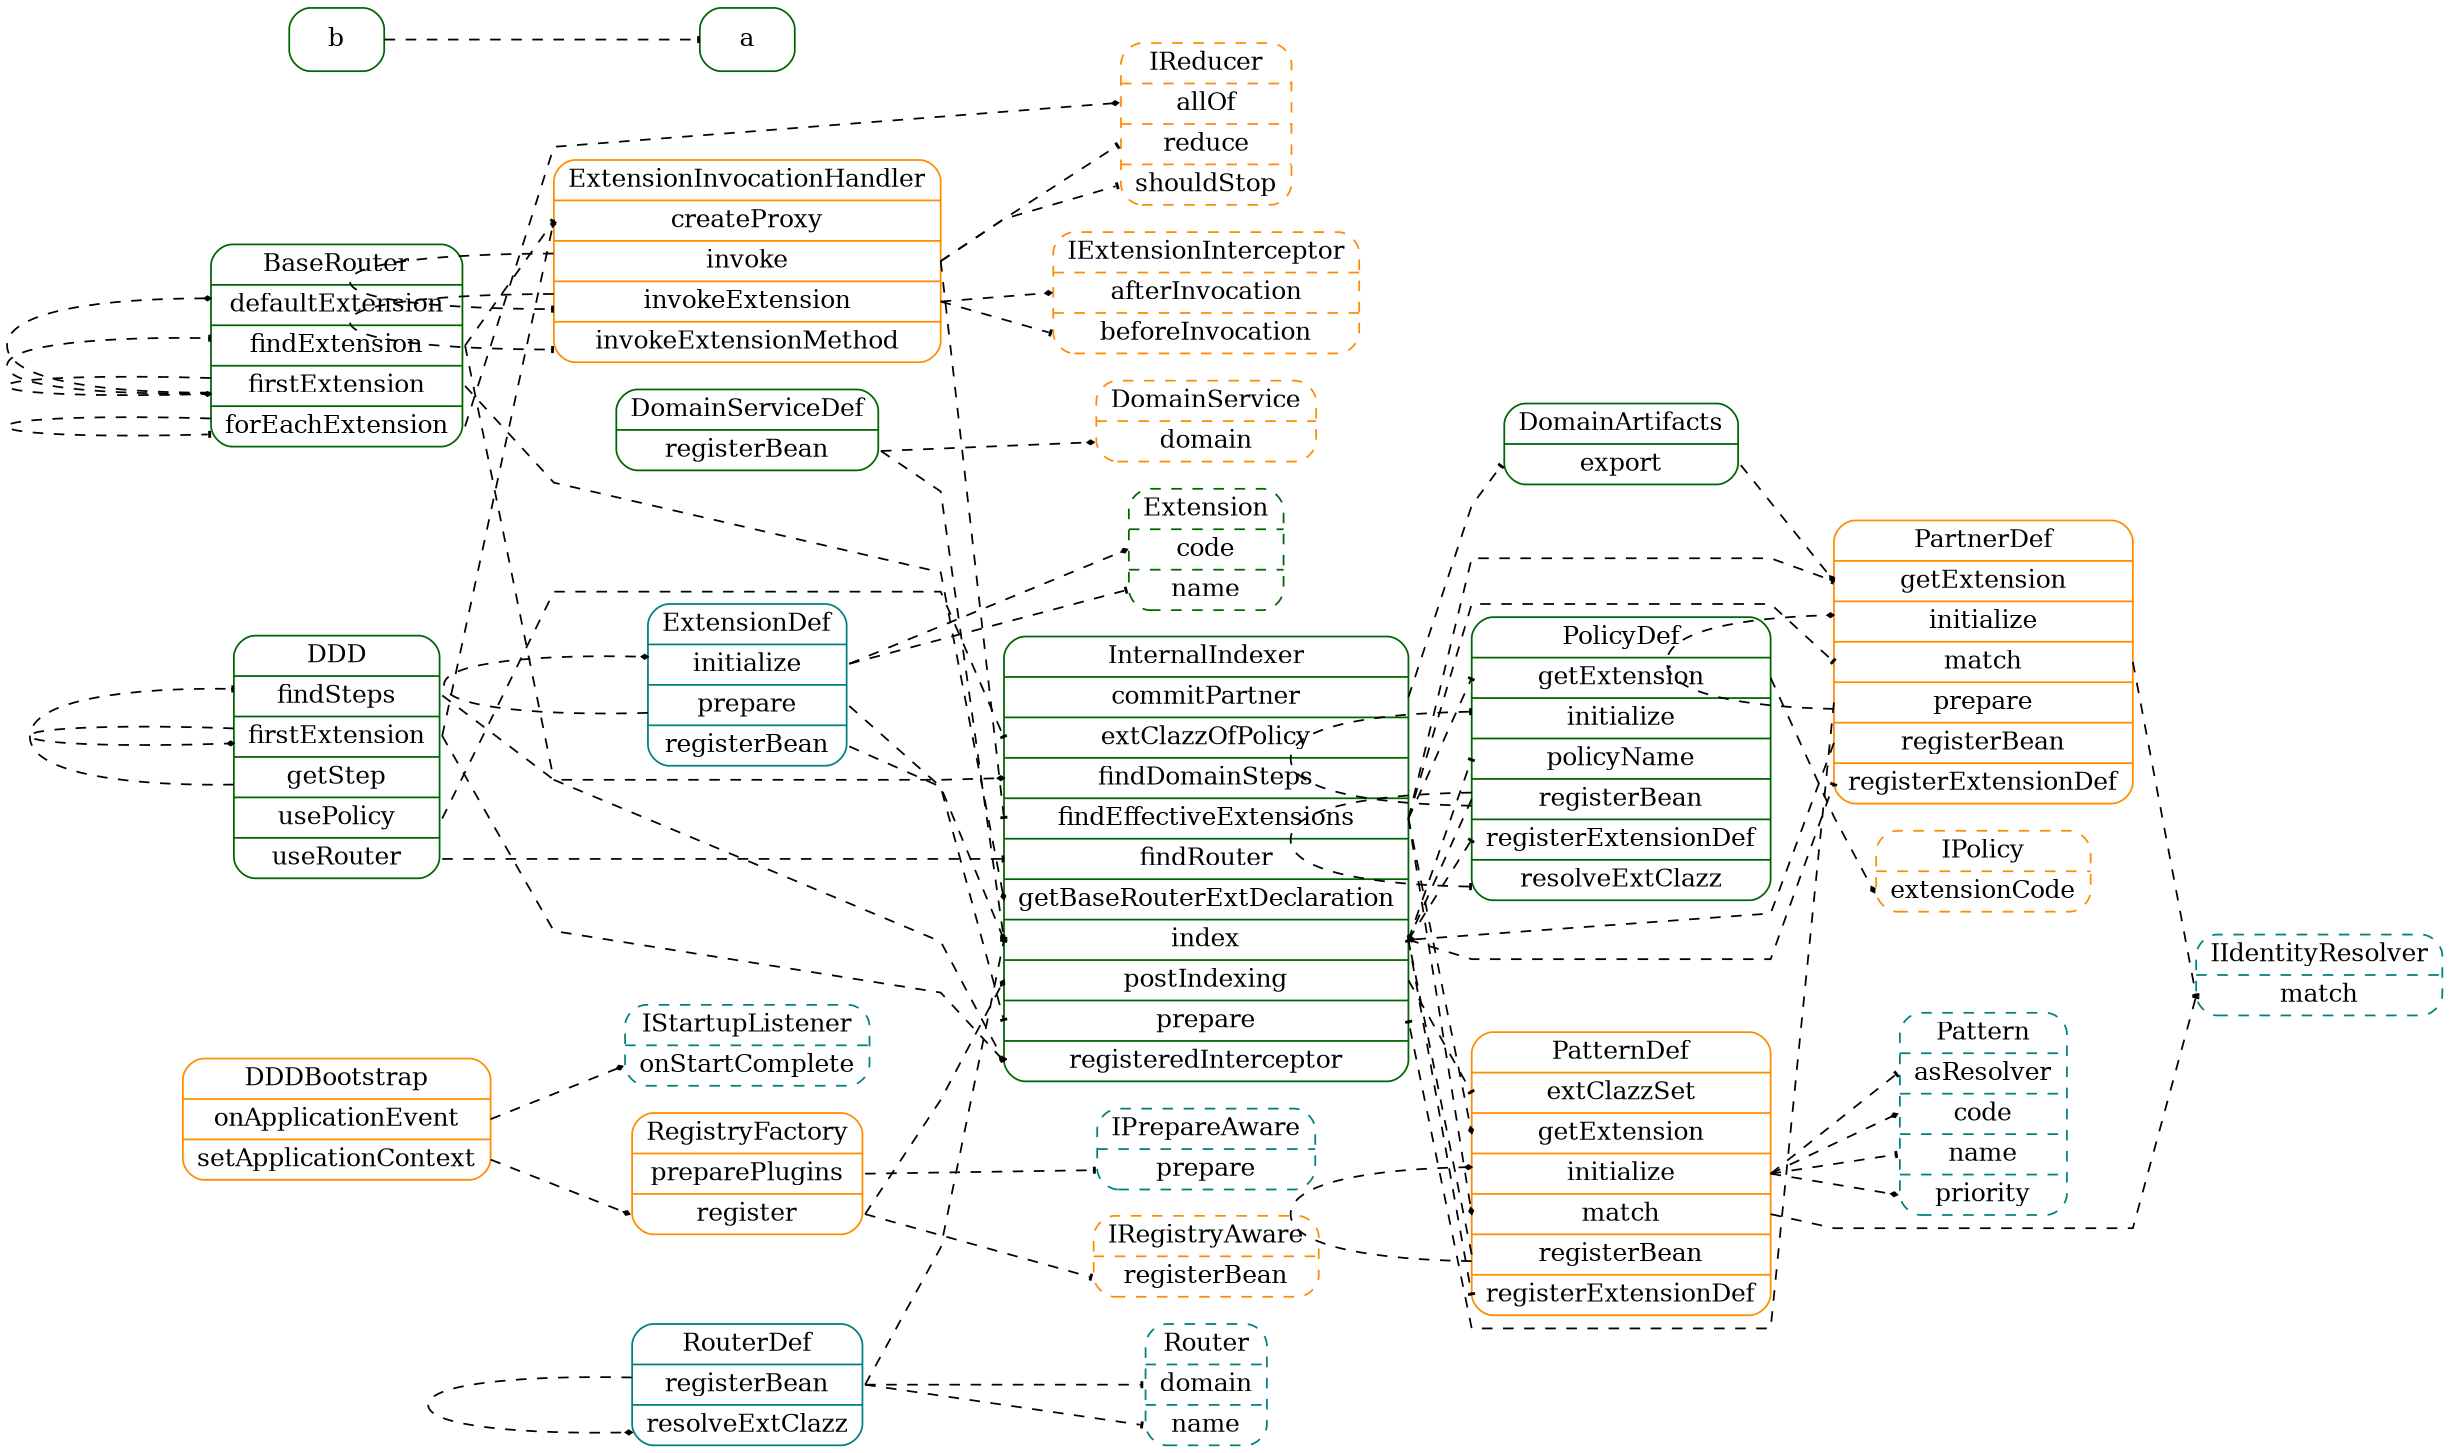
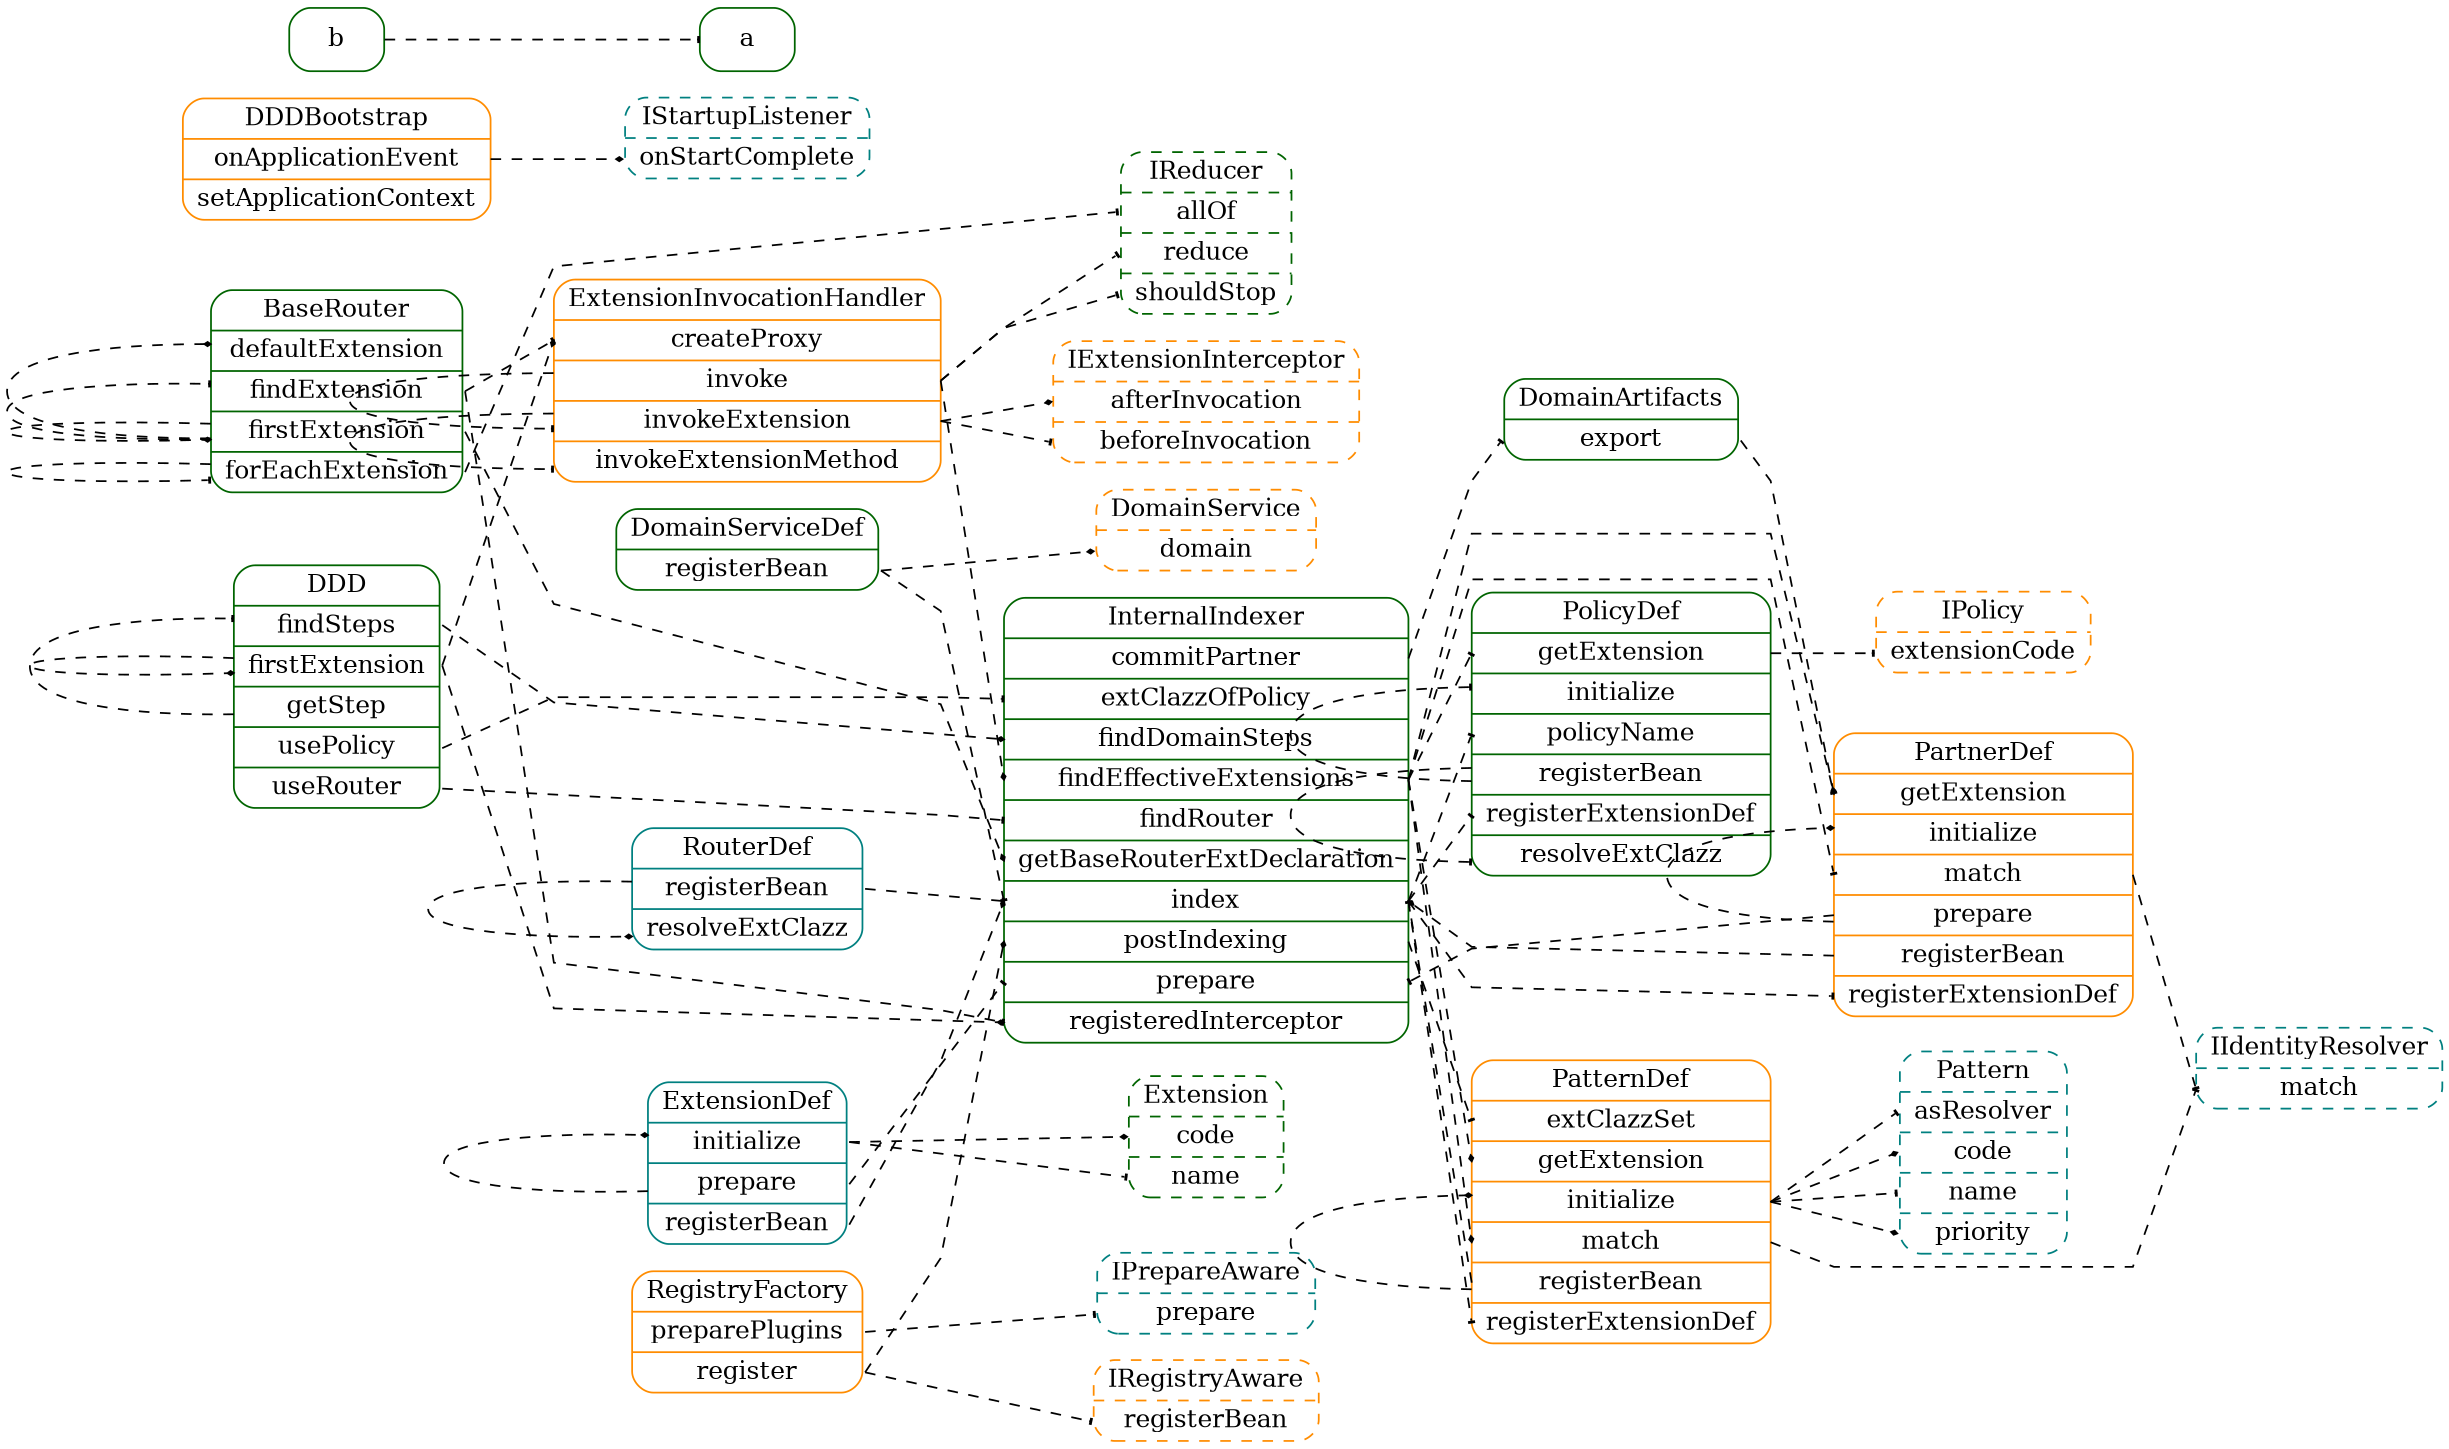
node "IReducer": color darkorange -> darkgreen
edge "BaseRouter" -> "IReducer": arrowhead diamond -> tee
edge "ExtensionInvocationHandler" -> "InternalIndexer": arrowhead tee -> diamond
edge "PolicyDef" -> "IPolicy": arrowhead diamond -> tee
edge "PolicyDef" -> "InternalIndexer": removed
edge "DDDBootstrap" -> "RegistryFactory": removed
node "Router": removed
